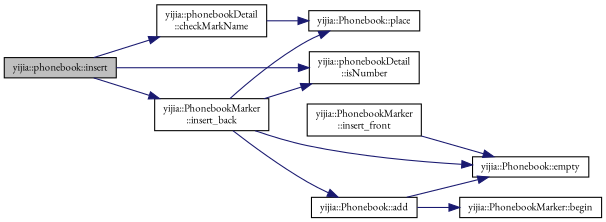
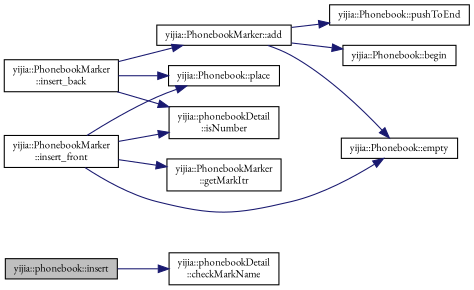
node "yijia::Phonebook::pushToEnd": added
edge "yijia::phonebookDetail ::checkMarkName" -> "yijia::Phonebook::place": now "yijia::PhonebookMarker ::insert_front" -> "yijia::Phonebook::place"
edge "yijia::phonebook::insert" -> "yijia::phonebookDetail ::isNumber": now "yijia::PhonebookMarker ::insert_front" -> "yijia::phonebookDetail ::isNumber"
edge "yijia::phonebook::insert" -> "yijia::PhonebookMarker ::insert_back": removed
edge "yijia::PhonebookMarker ::insert_back" -> "yijia::Phonebook::empty": removed
node "yijia::PhonebookMarker ::getMarkItr": added
node "yijia::Phonebook::add": label "yijia::Phonebook::add" -> "yijia::PhonebookMarker::add"
node "yijia::PhonebookMarker::begin": label "yijia::PhonebookMarker::begin" -> "yijia::Phonebook::begin"
